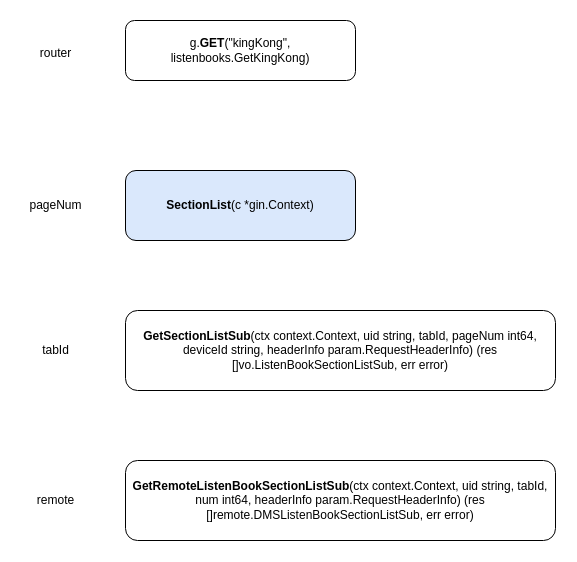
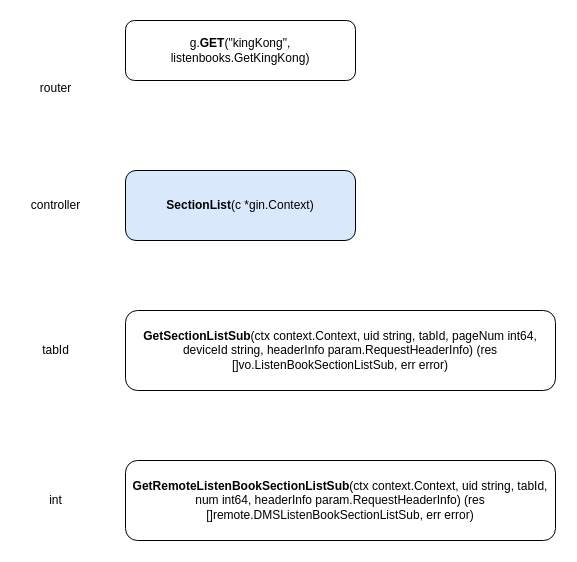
node "router": moved (56, 54) -> (56, 89)
node "pageNum": label "pageNum" -> "controller"
node "remote": label "remote" -> "int"
